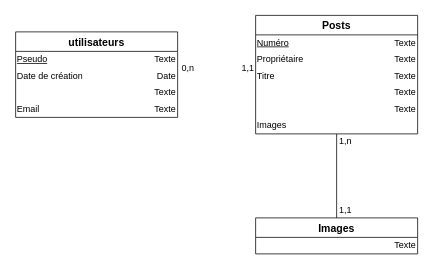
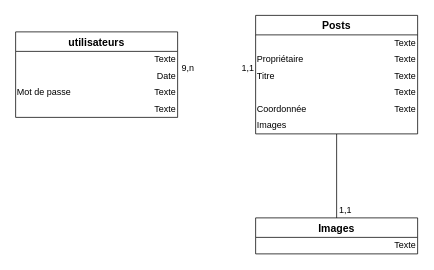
node "Numéro": removed
node "Pseudo": removed
node "0,n": label "0,n" -> "9,n"
node "Date de création": removed
node "Mot de passe": added
node "Email": removed
node "Coordonnée": added
node "1,n": removed
